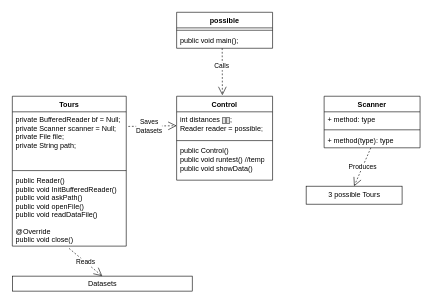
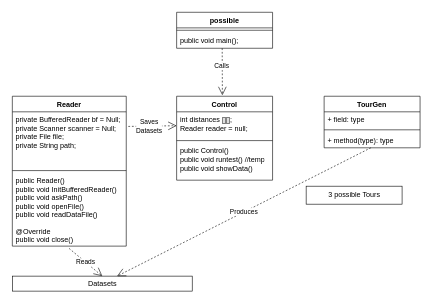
node "Tours": label "Tours" -> "Reader"
node "Scanner": label "Scanner" -> "TourGen"
node "+ method: type": label "+ method: type" -> "+ field: type"
node "int distances [][]; Reader reader = possible;": label "int distances [][]; Reader reader = possible;" -> "int distances [][]; Reader reader = null;"
edge "+ method(type): type" -> "3 possible Tours": now "+ method(type): type" -> "Datasets"
